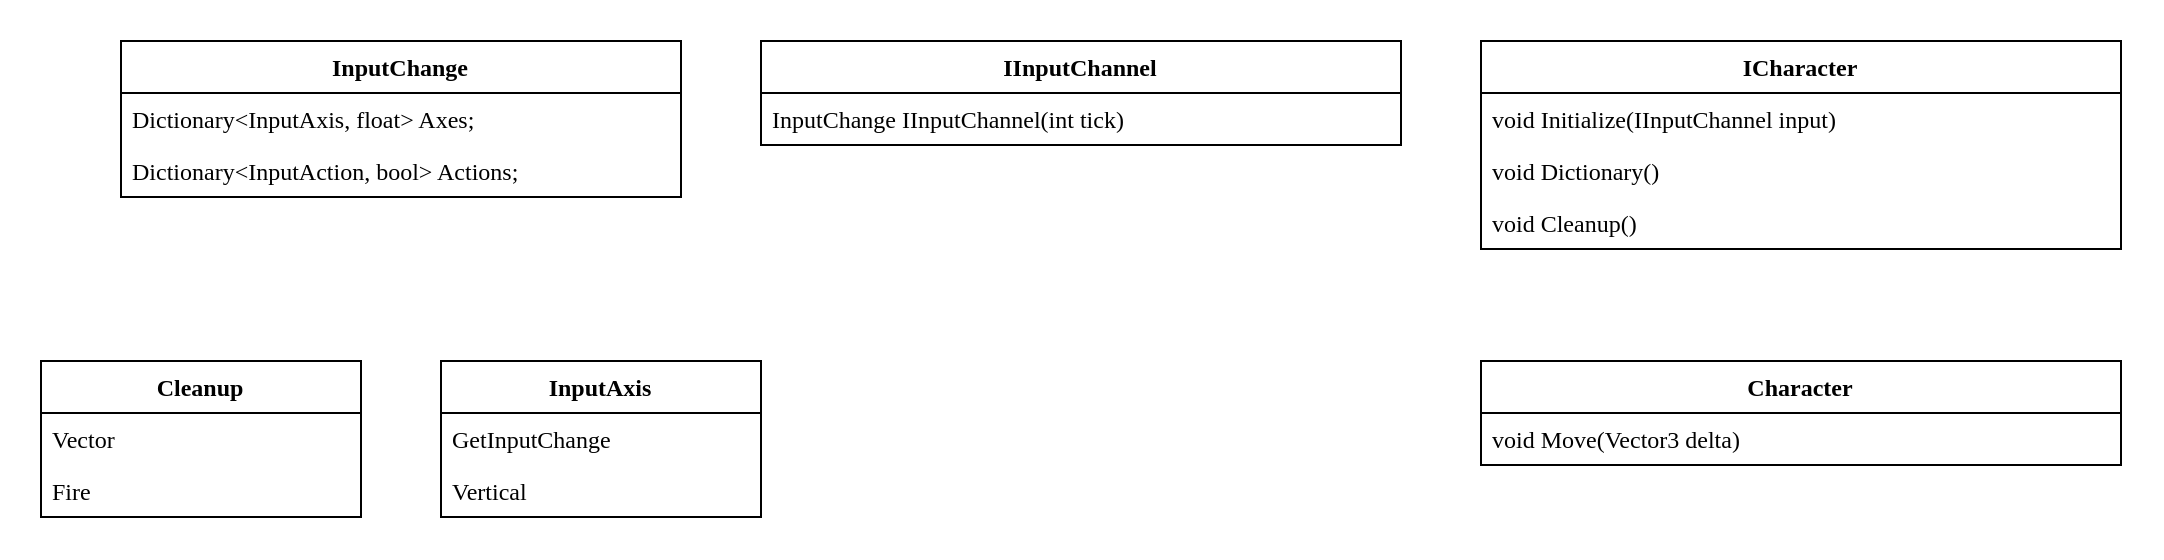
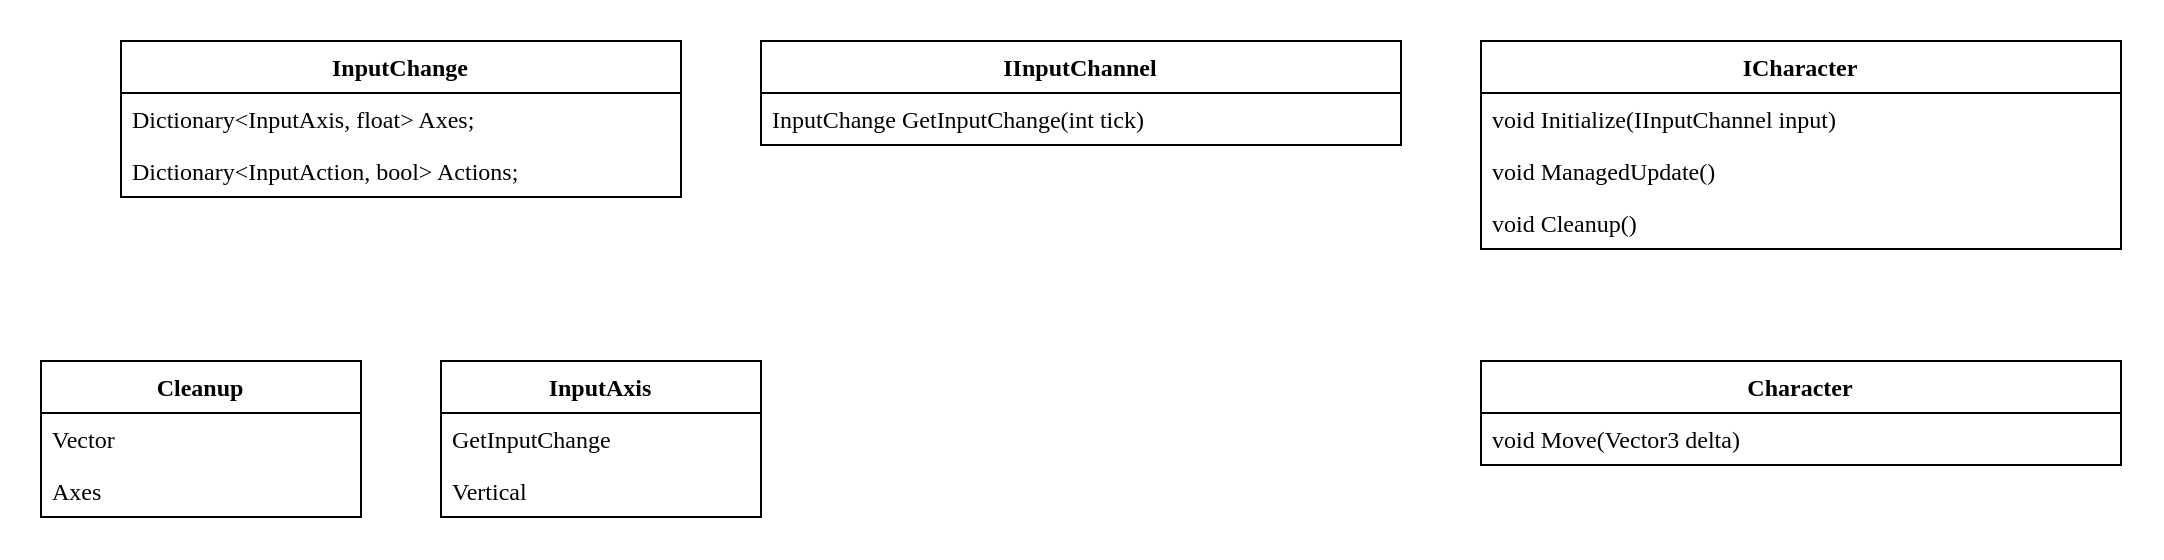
node "InputChange IInputChannel(int tick)": label "InputChange IInputChannel(int tick)" -> "InputChange GetInputChange(int tick)"
node "void Dictionary()": label "void Dictionary()" -> "void ManagedUpdate()"
node "Fire": label "Fire" -> "Axes"
